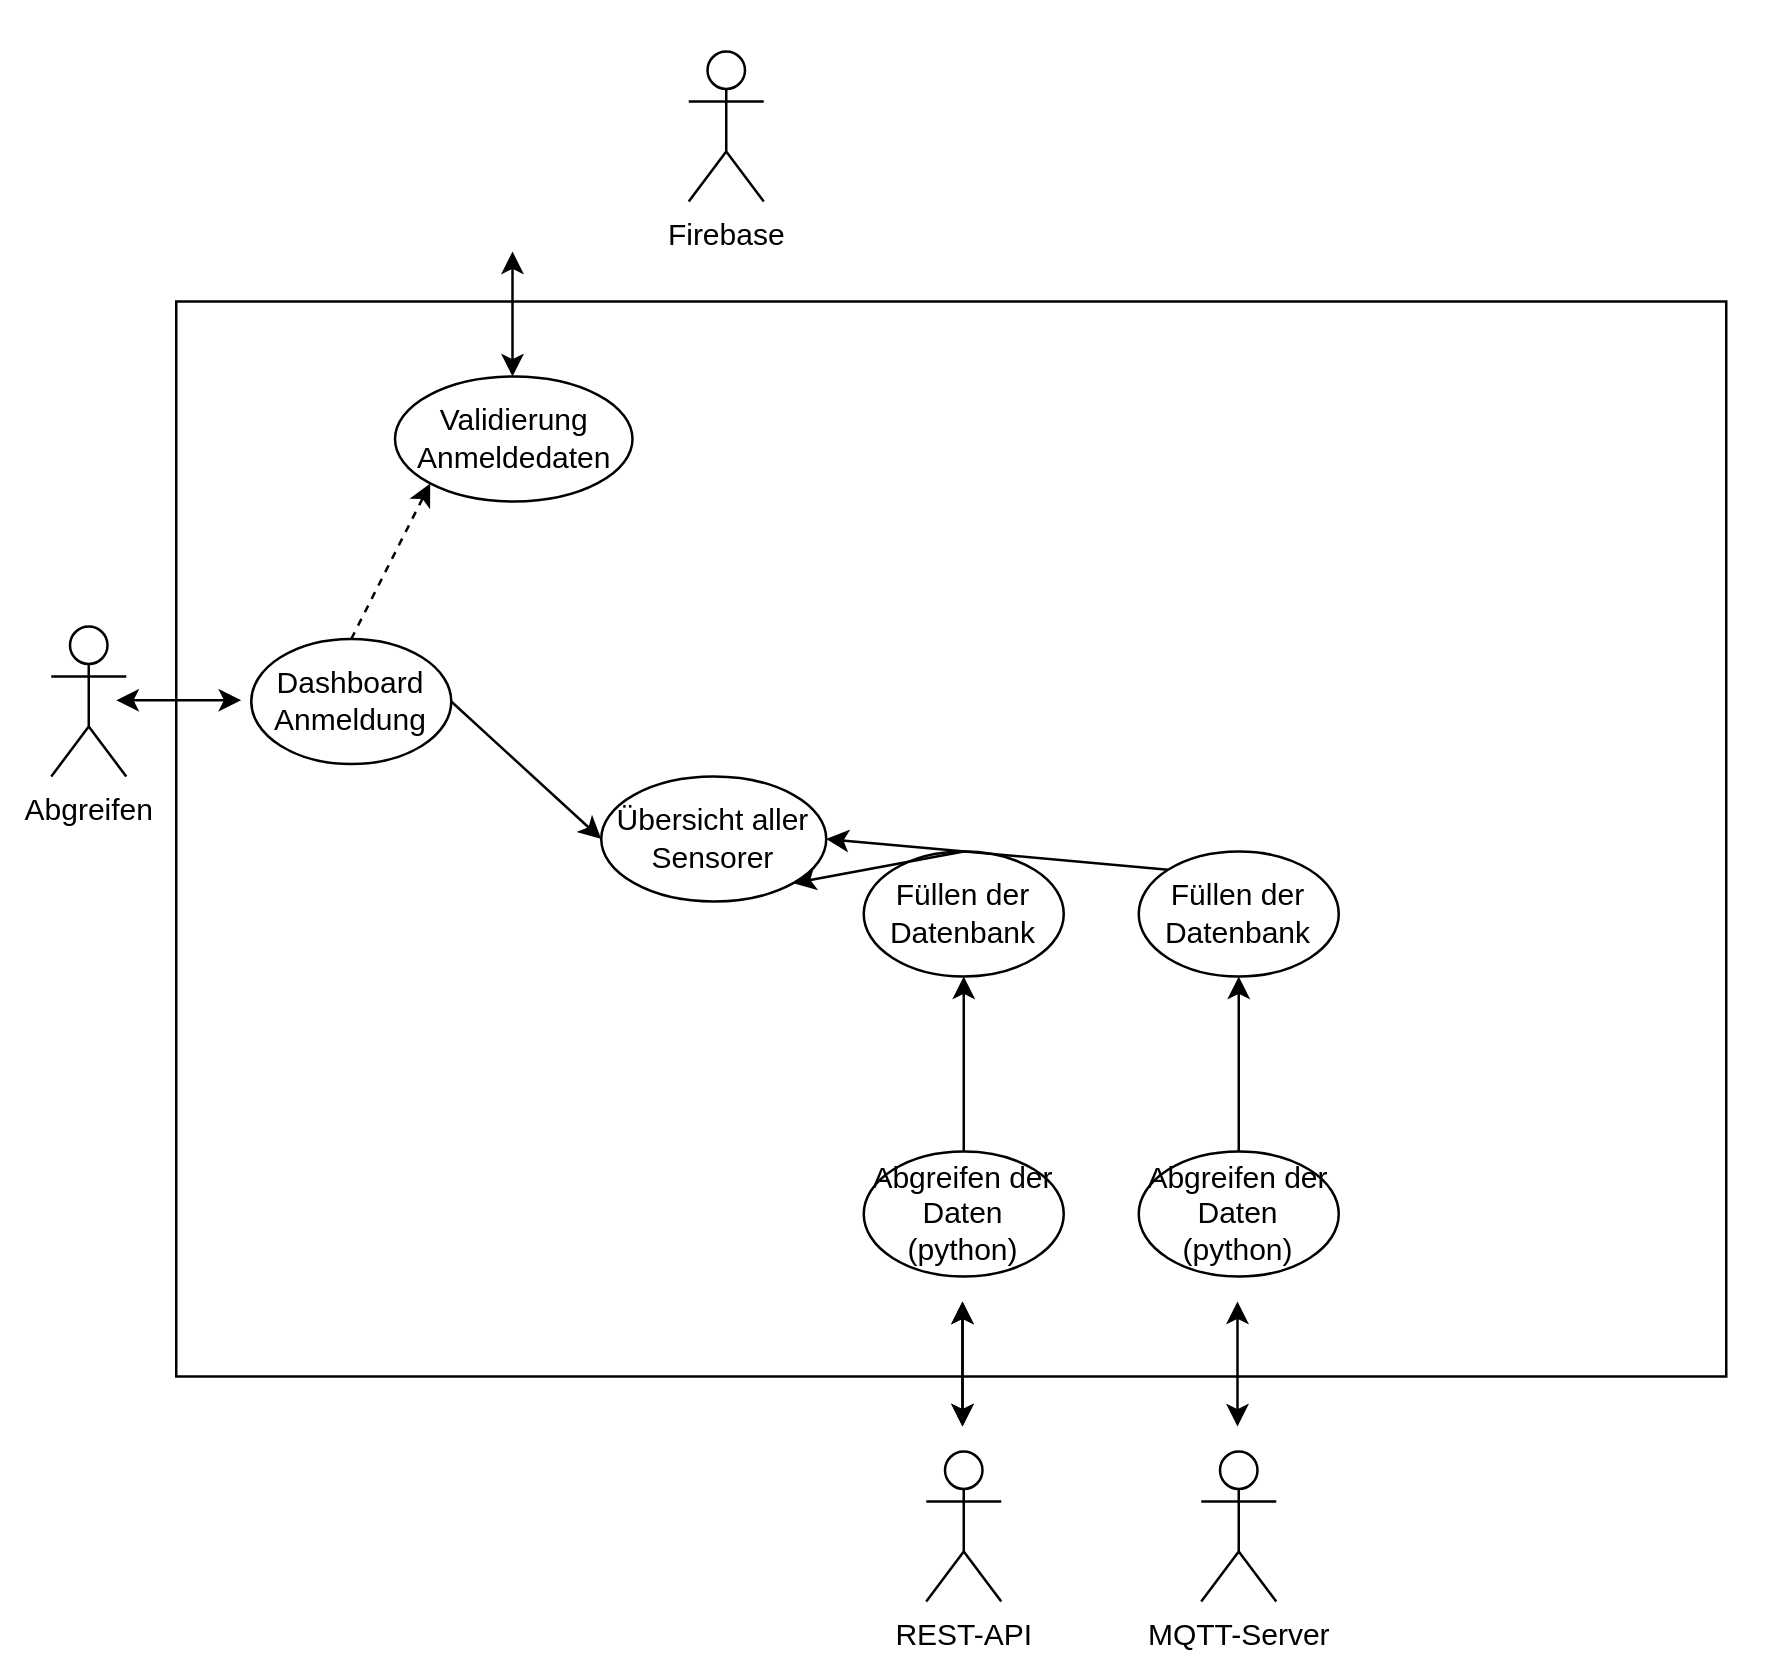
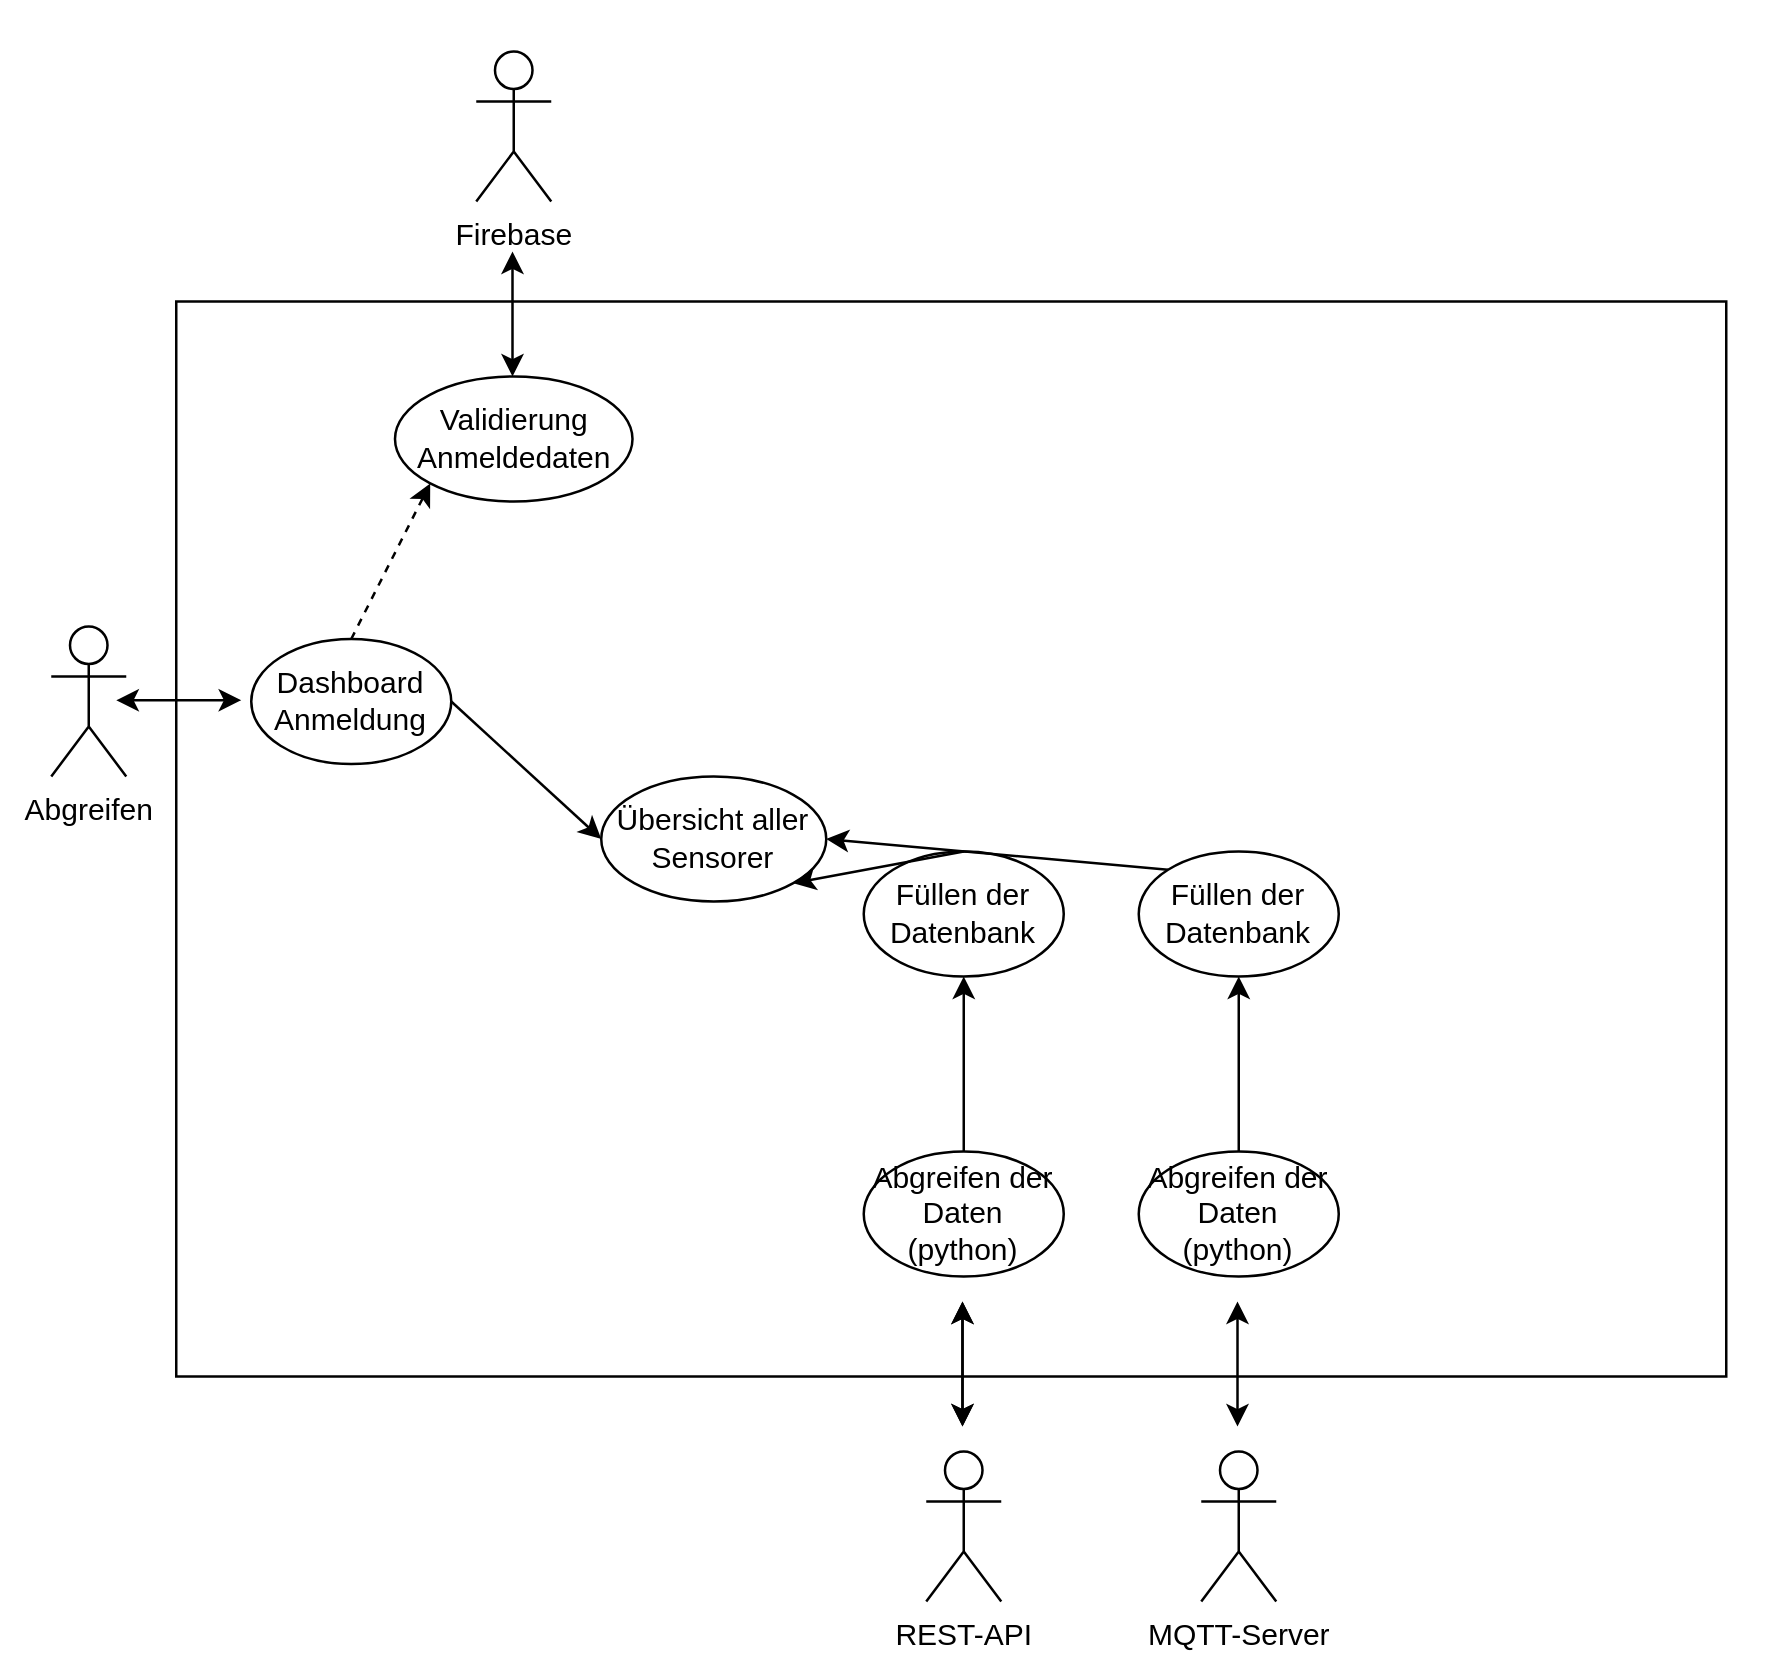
node "Firebase": moved (726, 126) -> (514, 126)
